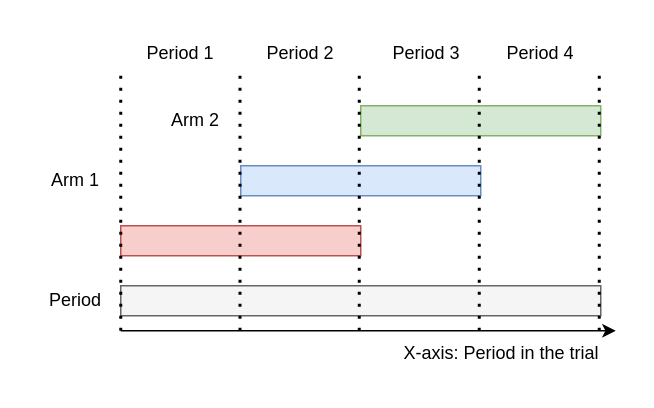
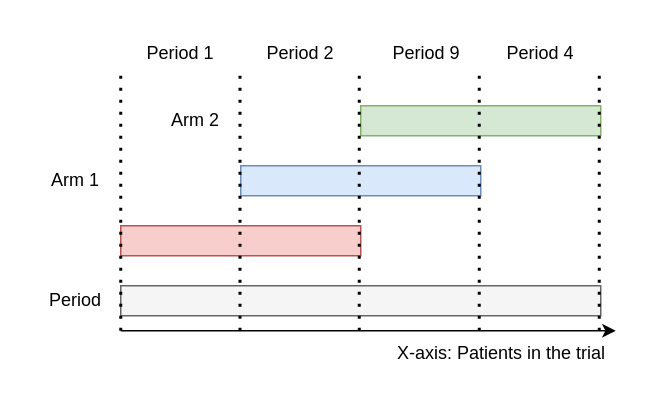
node "Period 3": label "Period 3" -> "Period 9"
node "X-axis: Period in the trial": label "X-axis: Period in the trial" -> "X-axis: Patients in the trial"
